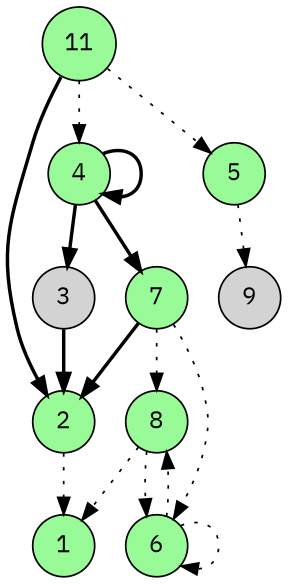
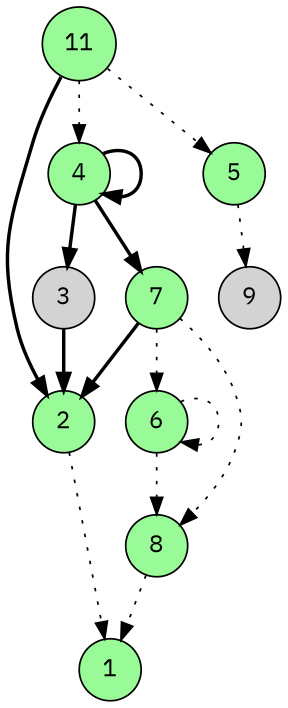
edge "8" -> "6": removed
